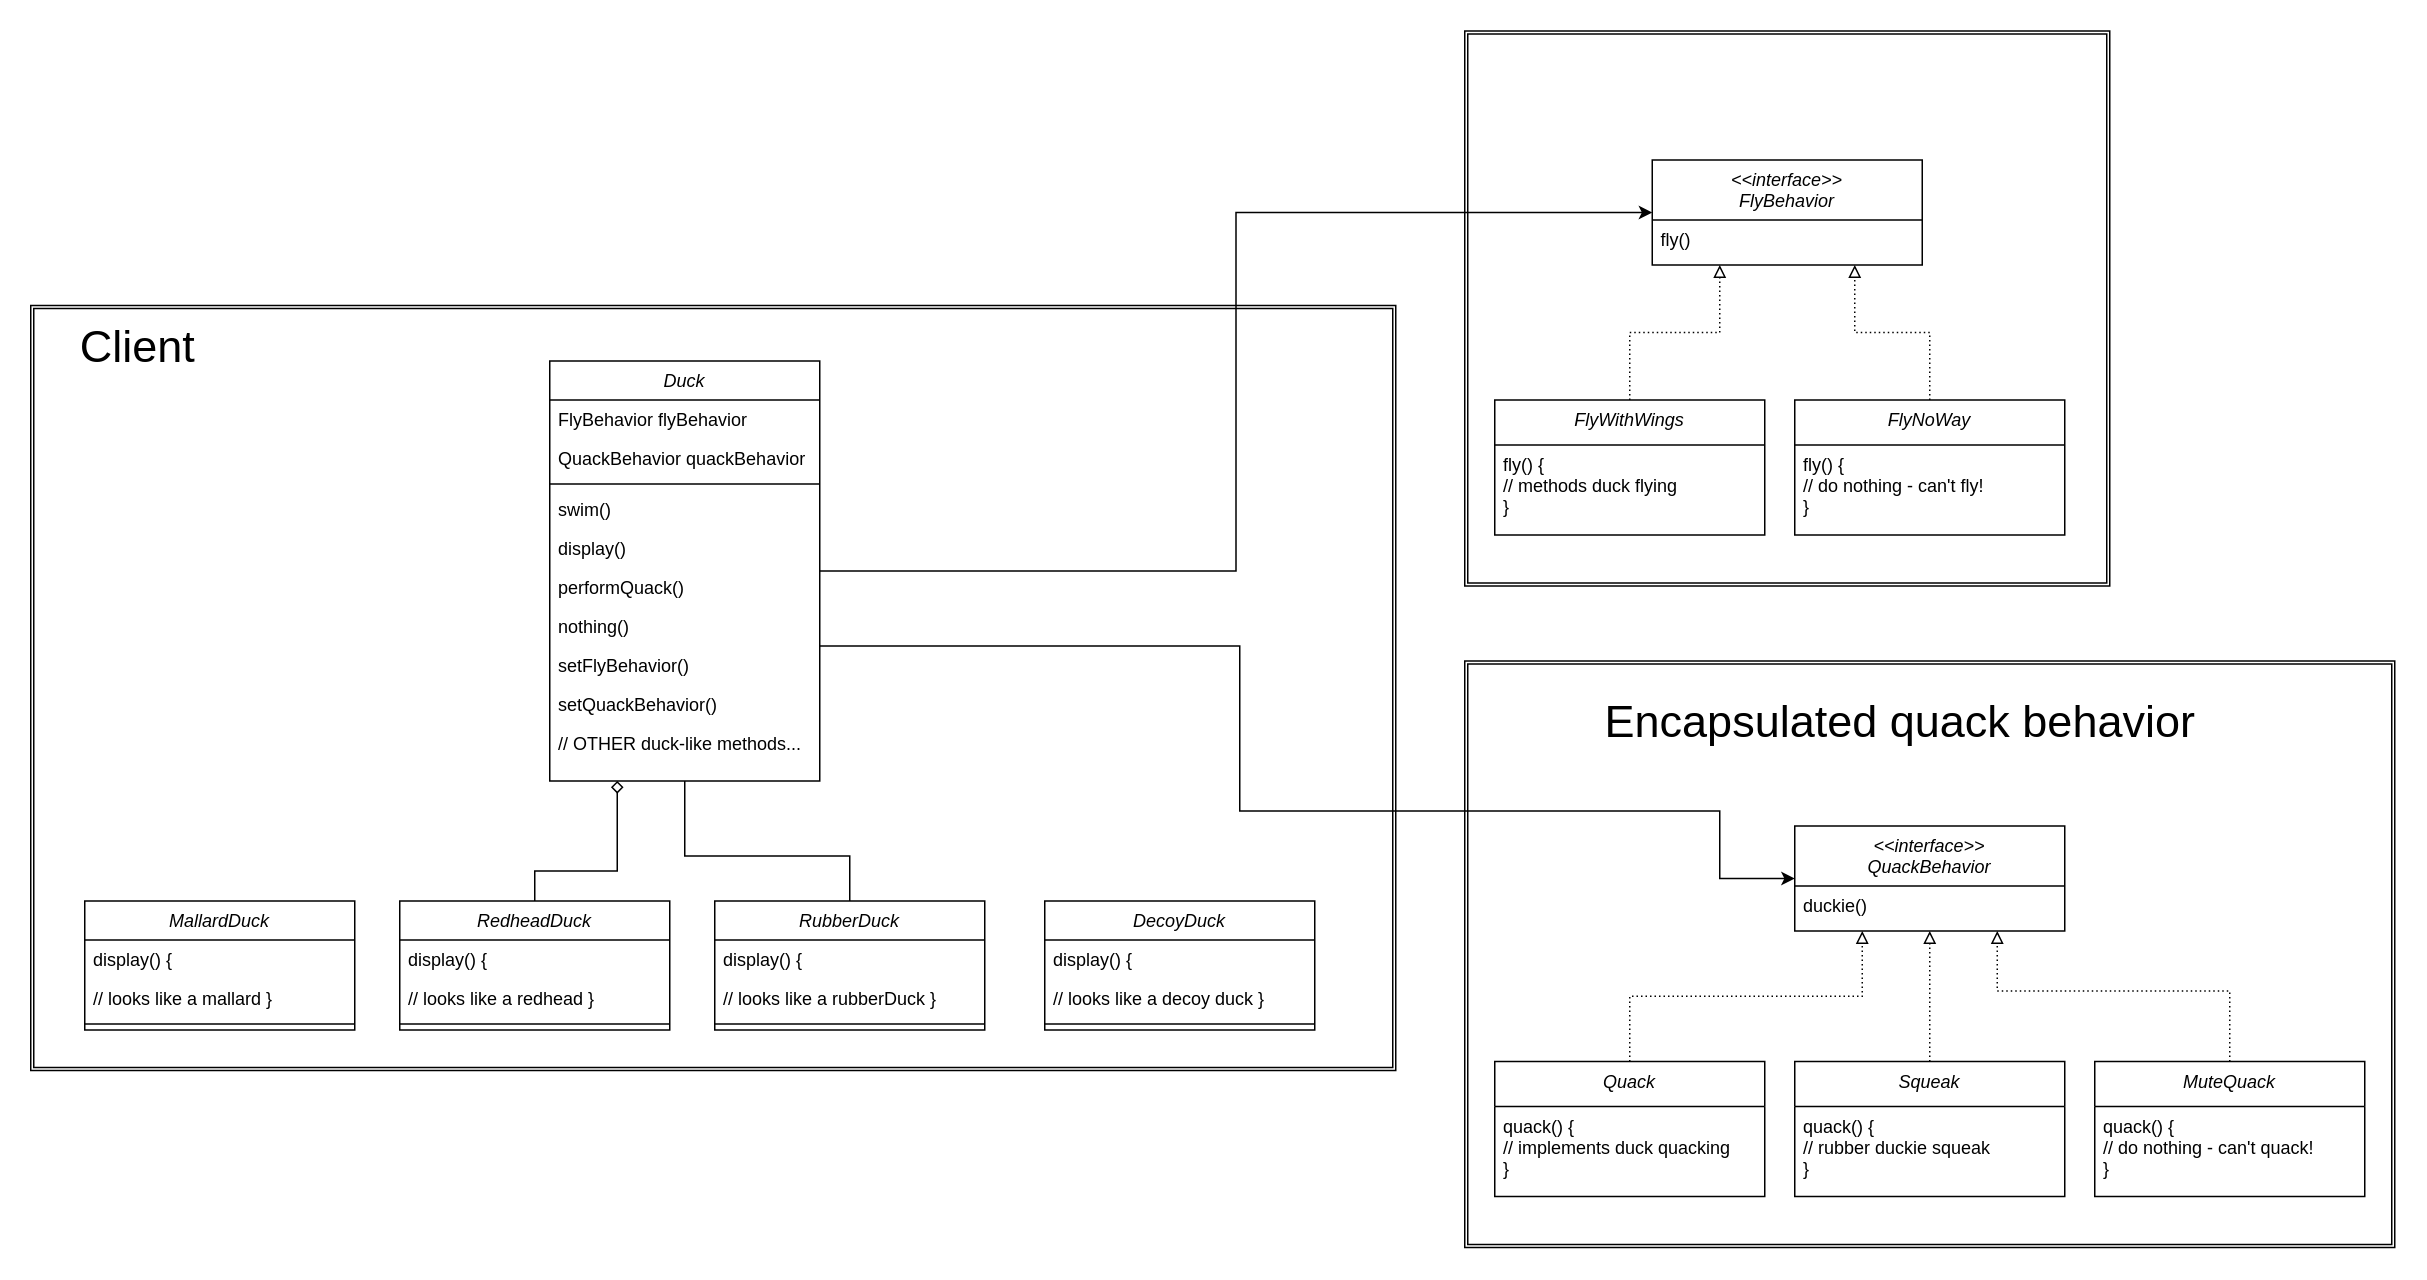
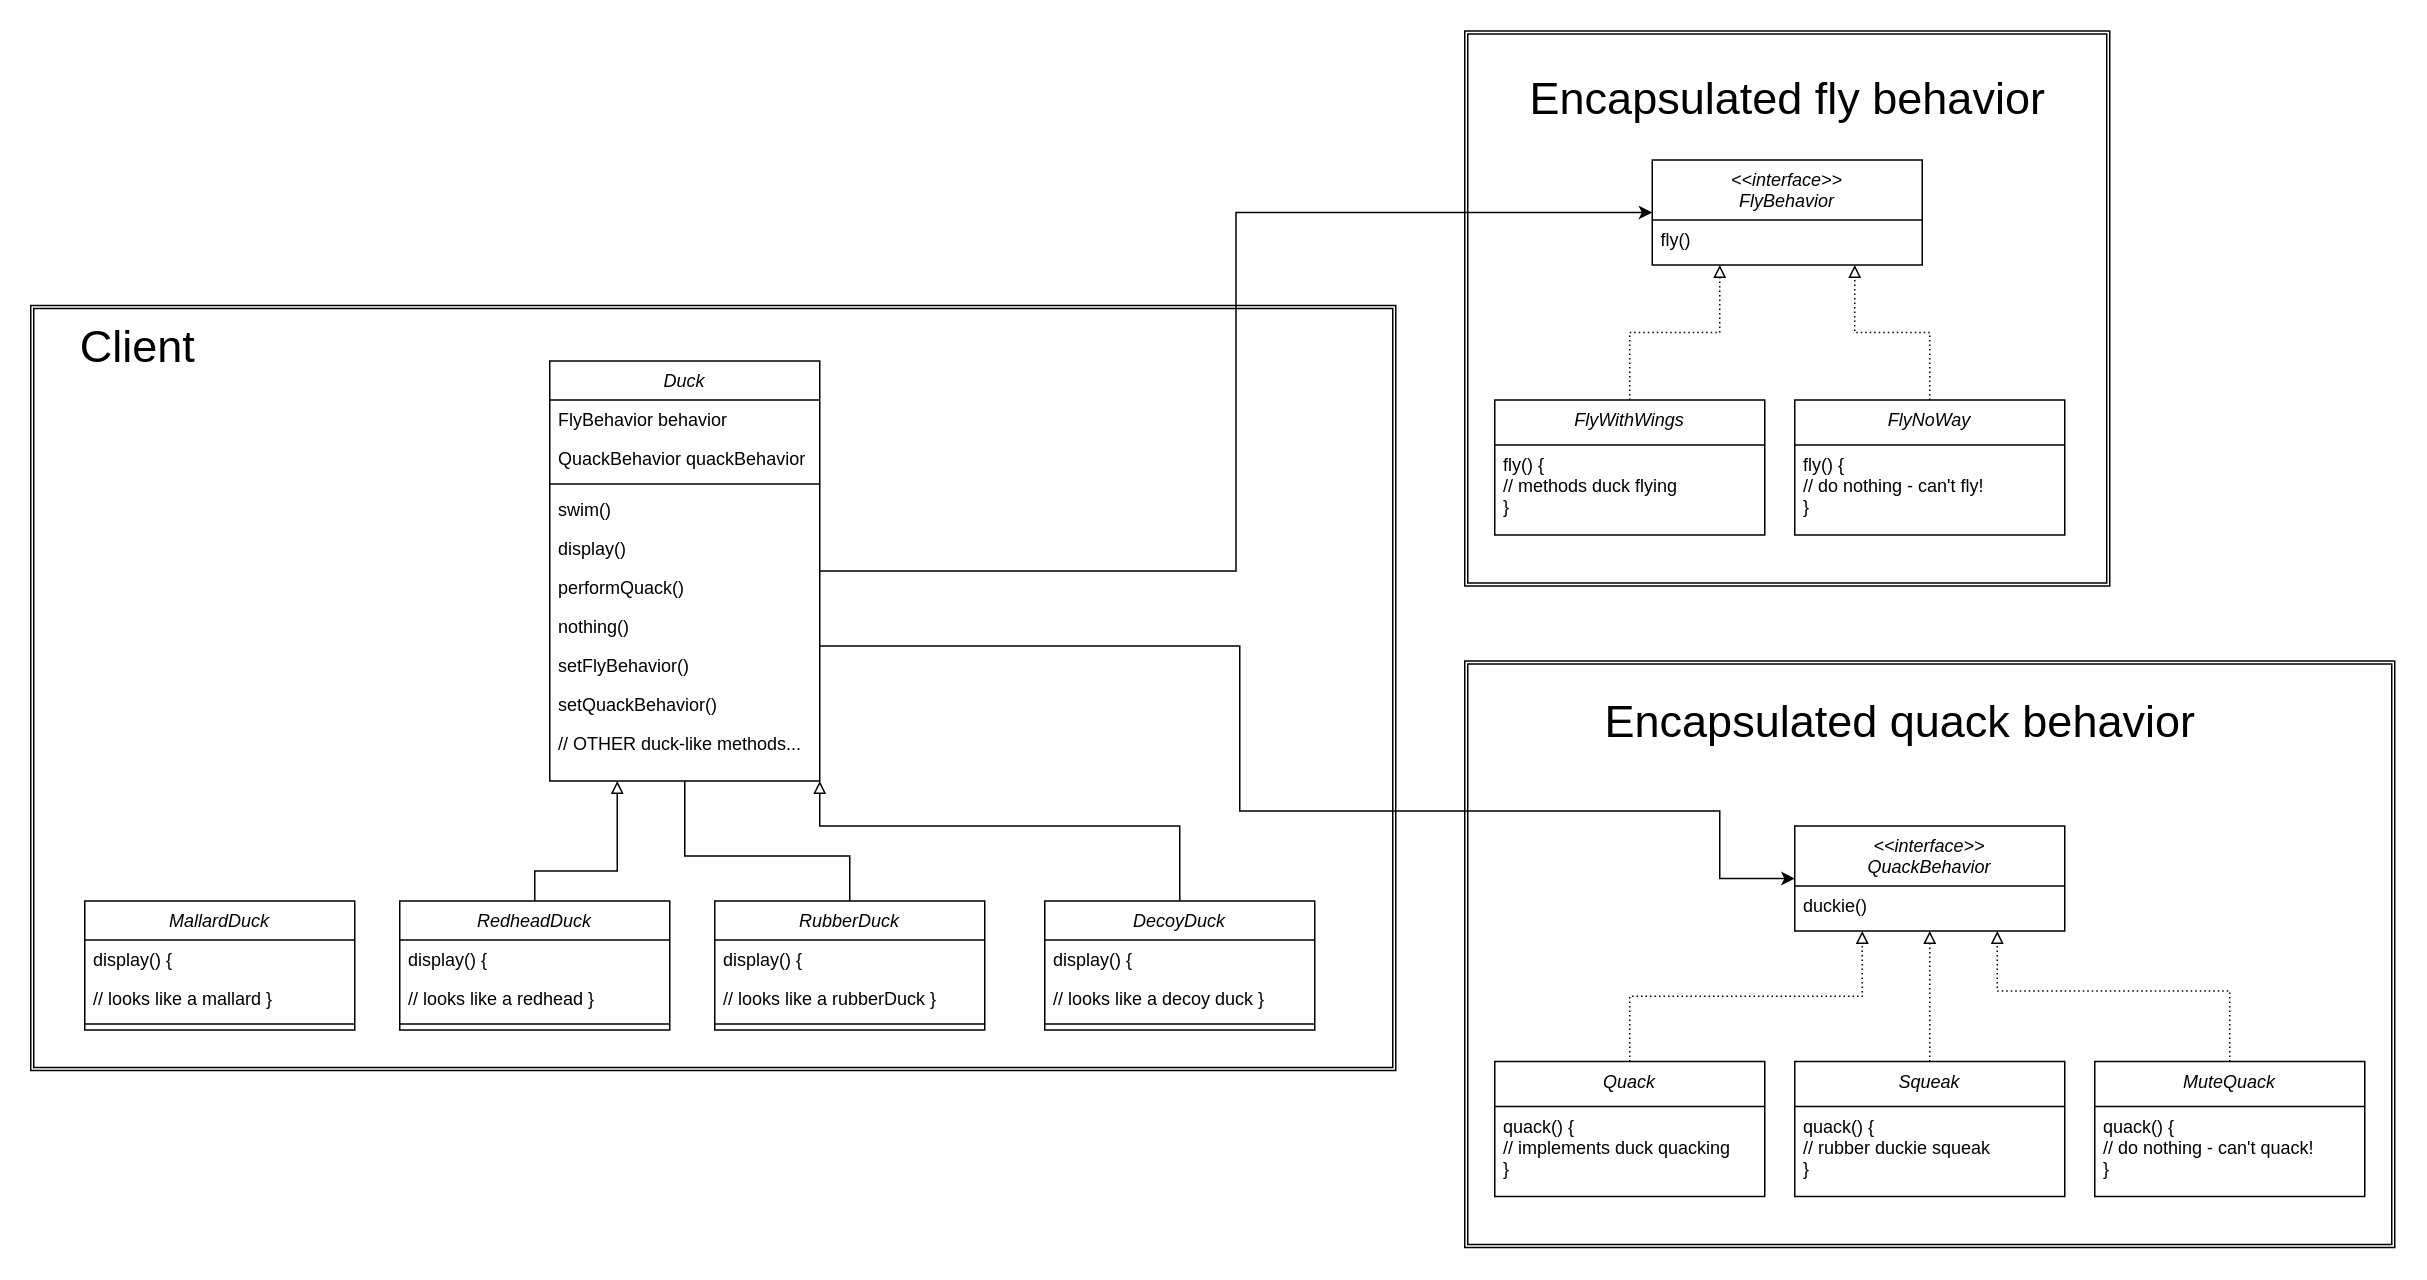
node "Encapsulated fly behavior": added
node "FlyBehavior flyBehavior": label "FlyBehavior flyBehavior" -> "FlyBehavior behavior"
edge "RedheadDuck" -> "Duck": arrowhead diamond -> block
edge "DecoyDuck" -> "Duck": added
